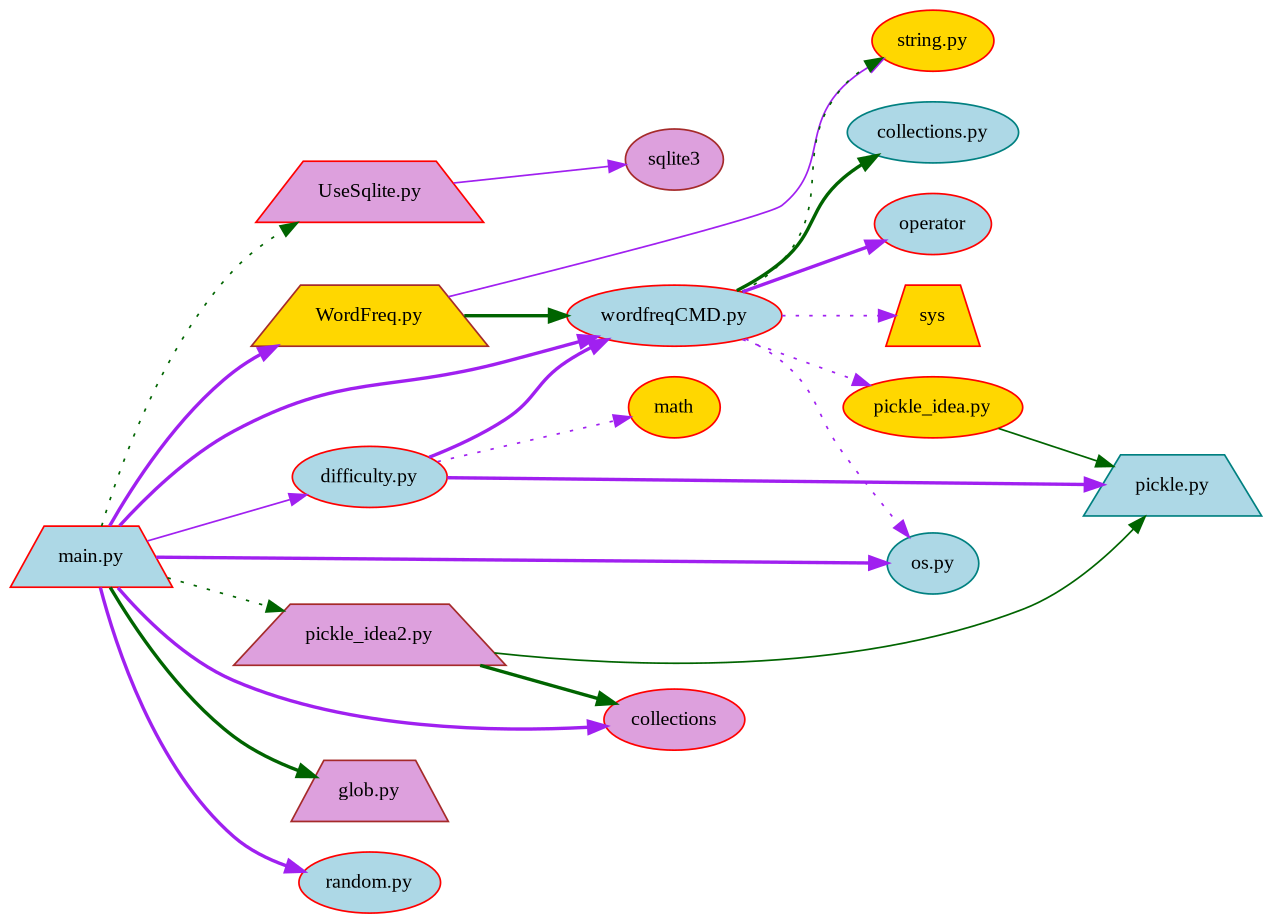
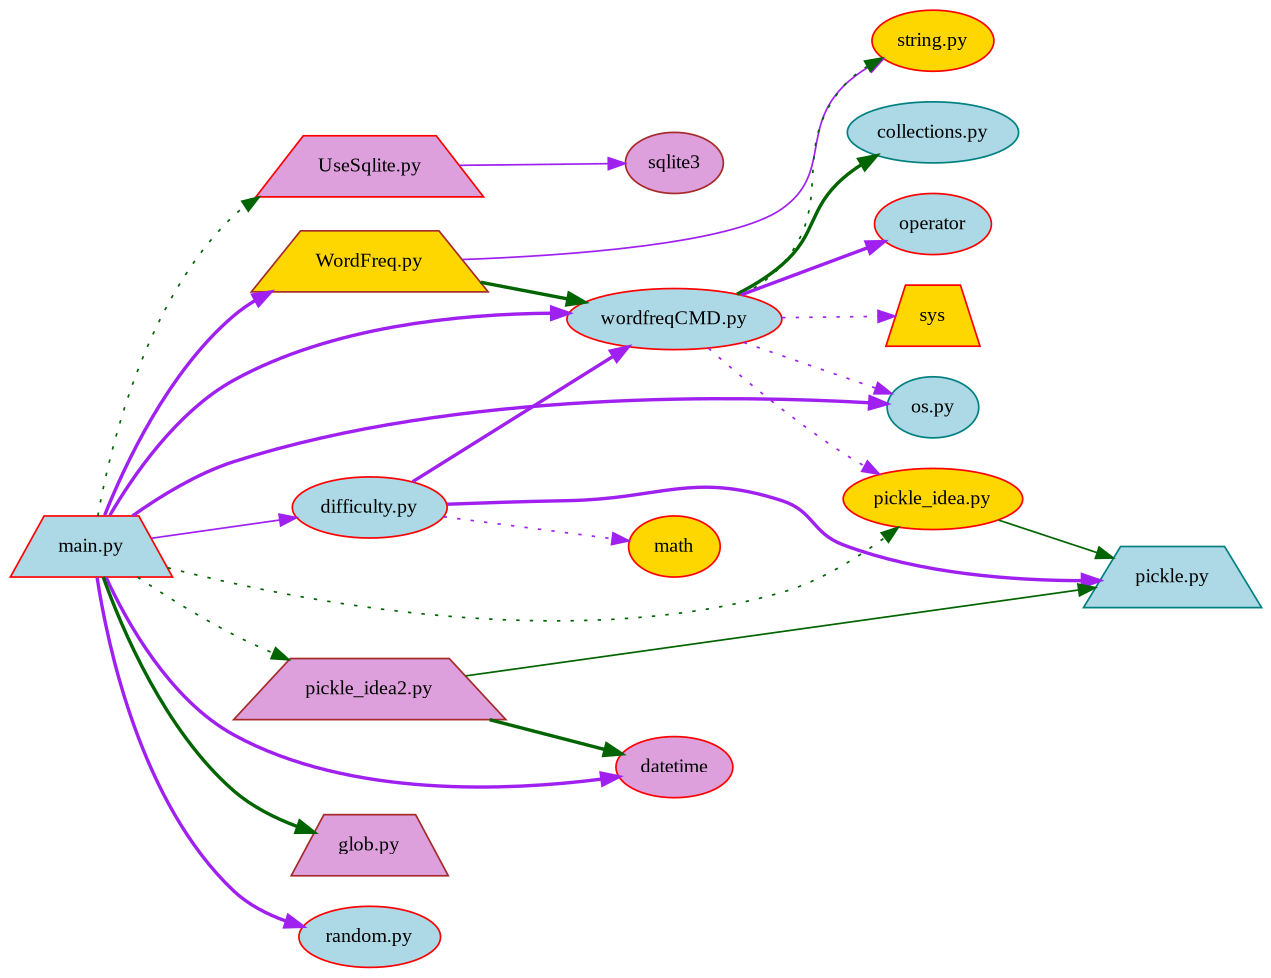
edge "main.py" -> "pickle_idea.py": added
node "collections": label "collections" -> "datetime"
